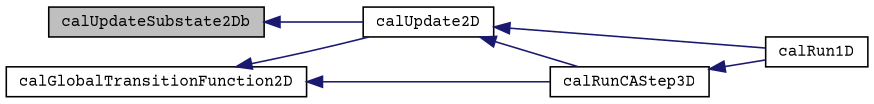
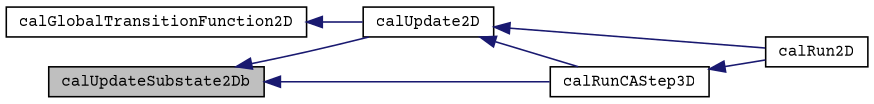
node "calRun1D": label "calRun1D" -> "calRun2D"
edge "calRunCAStep3D" -> "calGlobalTransitionFunction2D": now "calRunCAStep3D" -> "calUpdateSubstate2Db"
